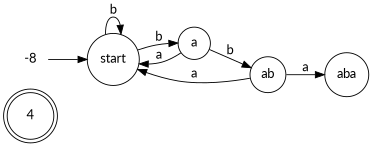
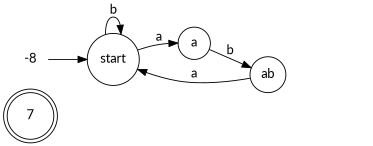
edge "start" -> "a": label "b" -> "a"
edge "a" -> "start": removed, label "a"
node "aba": removed
node "4": label "4" -> "7"
